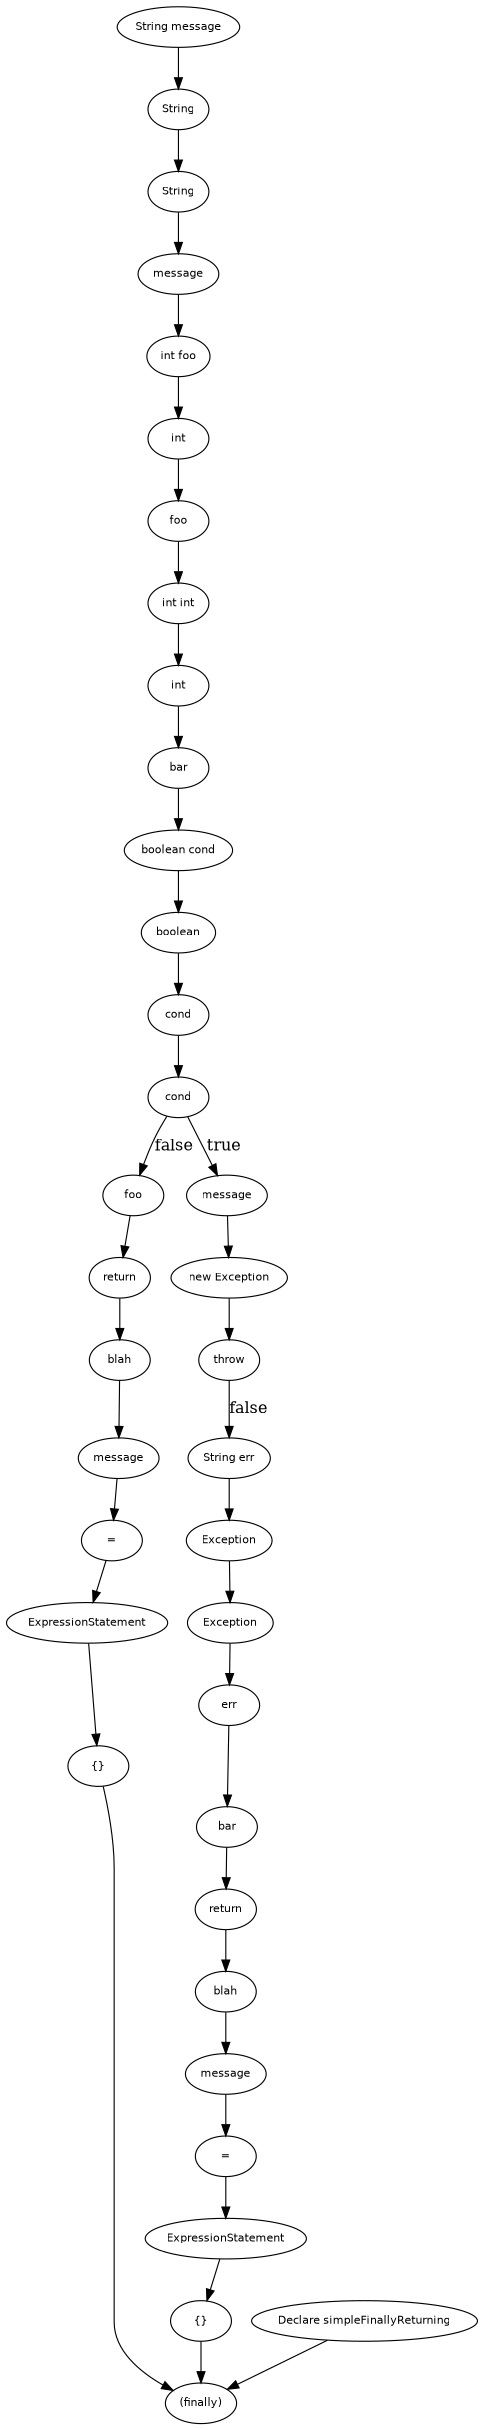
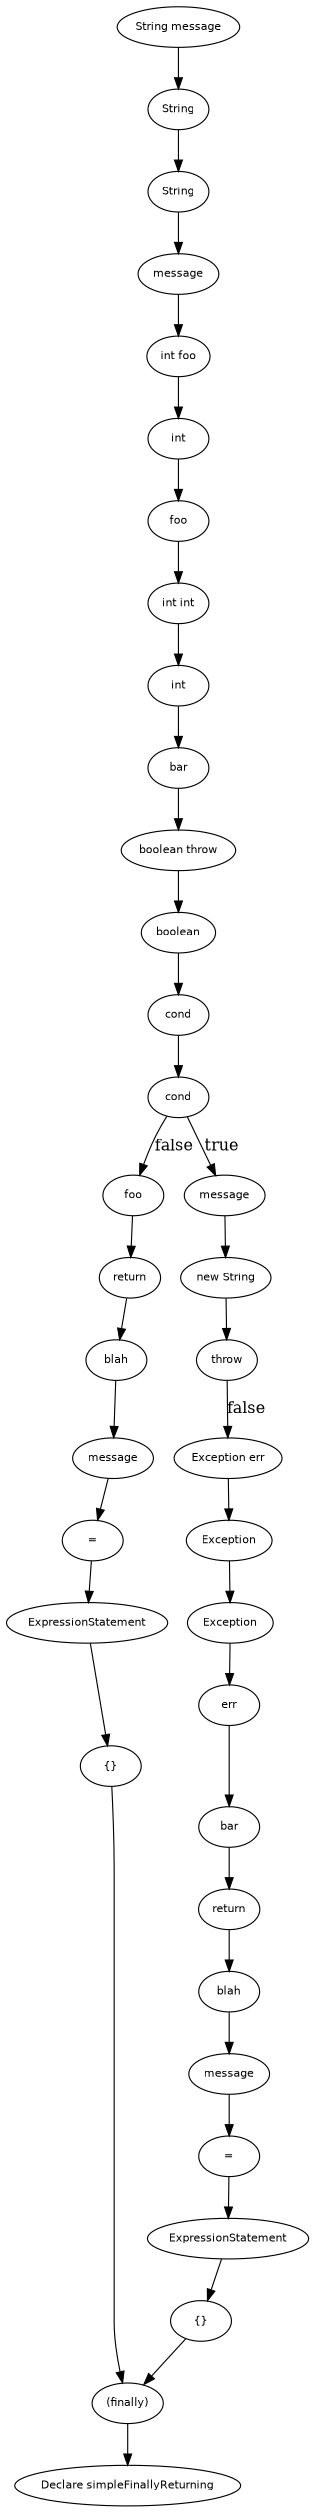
node "boolean cond": label "boolean cond" -> "boolean throw"
node "new Exception": label "new Exception" -> "new String"
node "String err": label "String err" -> "Exception err"
edge "Declare simpleFinallyReturning" -> "(finally)": reversed
